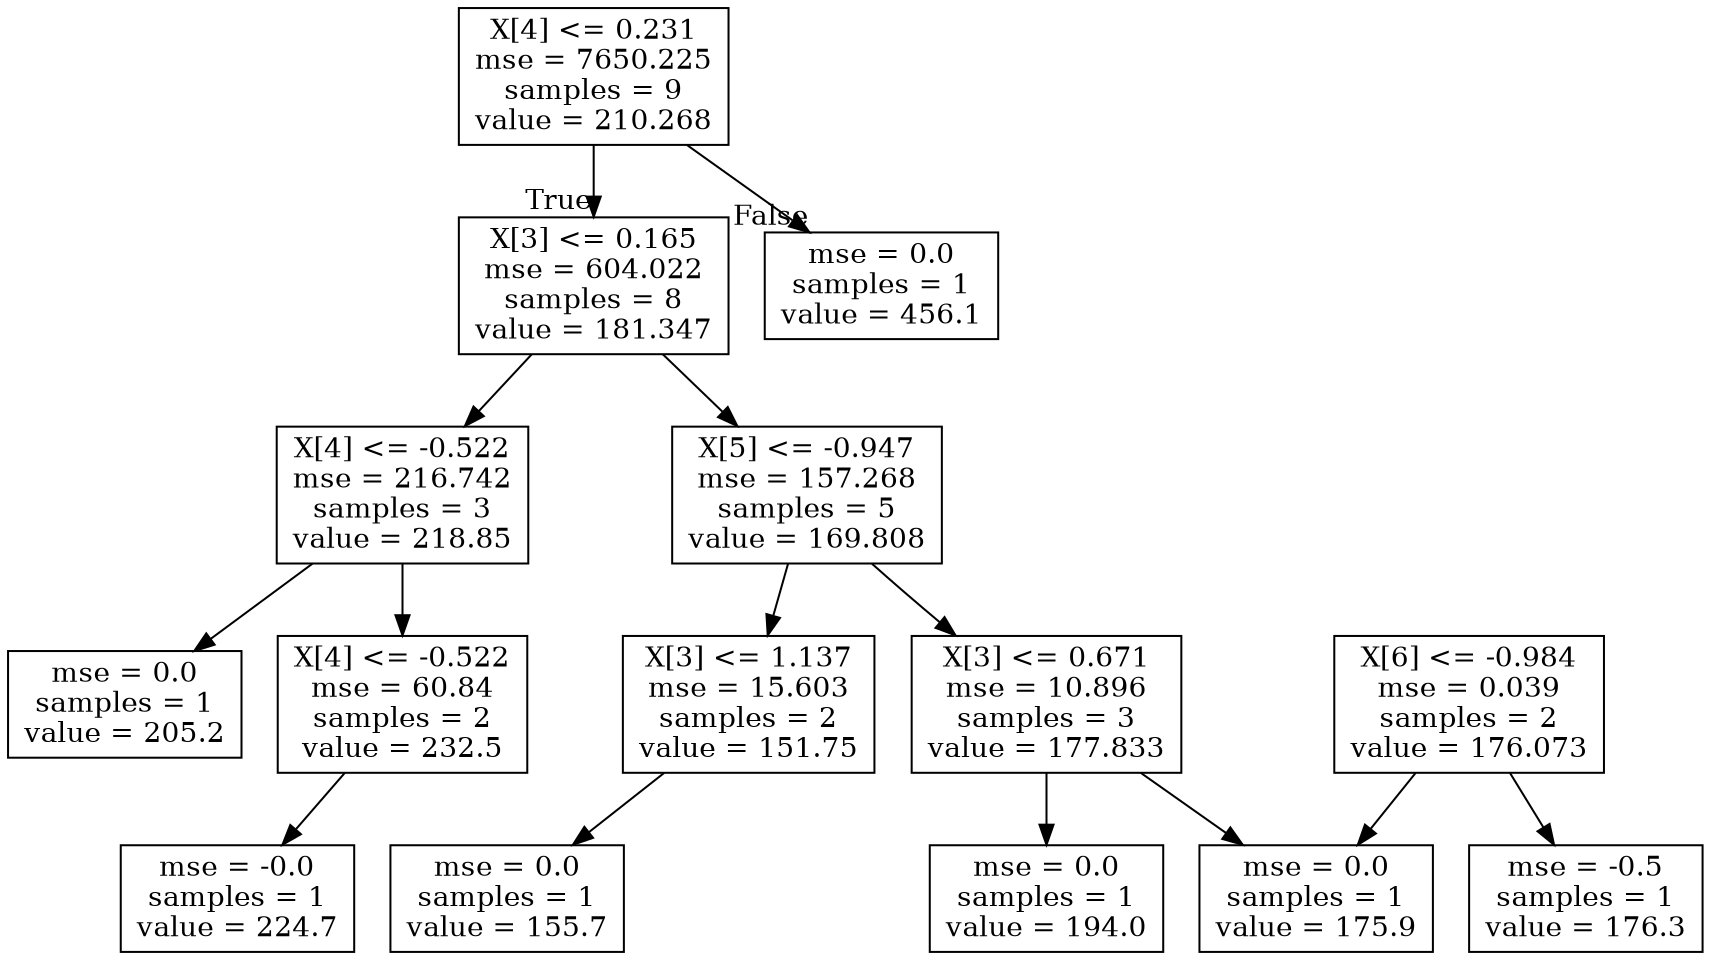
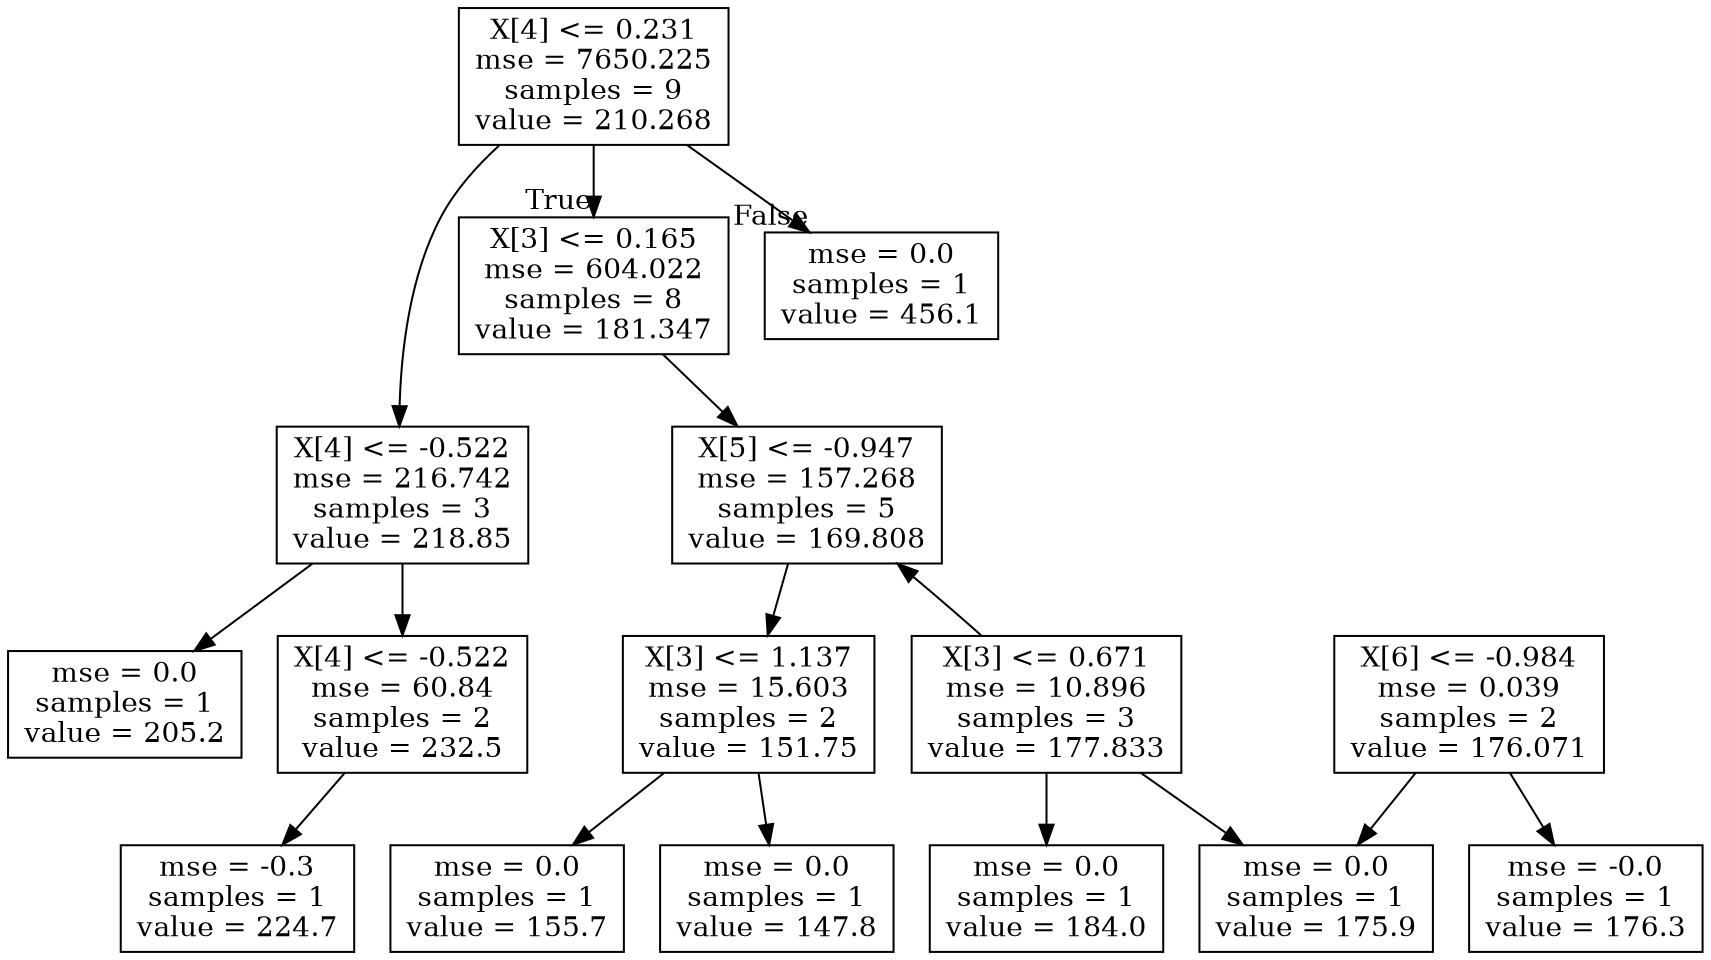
edge "X[3] <= 0.165 mse = 604.022 samples = 8 value = 181.347" -> "X[4] <= -0.522 mse = 216.742 samples = 3 value = 218.85": now "X[4] <= 0.231 mse = 7650.225 samples = 9 value = 210.268" -> "X[4] <= -0.522 mse = 216.742 samples = 3 value = 218.85"
edge "X[5] <= -0.947 mse = 157.268 samples = 5 value = 169.808" -> "X[3] <= 0.671 mse = 10.896 samples = 3 value = 177.833": reversed
node "X[6] <= -0.984 mse = 0.039 samples = 2 value = 176.073": label "X[6] <= -0.984 mse = 0.039 samples = 2 value = 176.073" -> "X[6] <= -0.984 mse = 0.039 samples = 2 value = 176.071"
node "mse = -0.0 samples = 1 value = 224.7": label "mse = -0.0 samples = 1 value = 224.7" -> "mse = -0.3 samples = 1 value = 224.7"
node "mse = 0.0 samples = 1 value = 147.8": added
node "mse = 0.0 samples = 1 value = 194.0": label "mse = 0.0 samples = 1 value = 194.0" -> "mse = 0.0 samples = 1 value = 184.0"
node "mse = -0.5 samples = 1 value = 176.3": label "mse = -0.5 samples = 1 value = 176.3" -> "mse = -0.0 samples = 1 value = 176.3"
